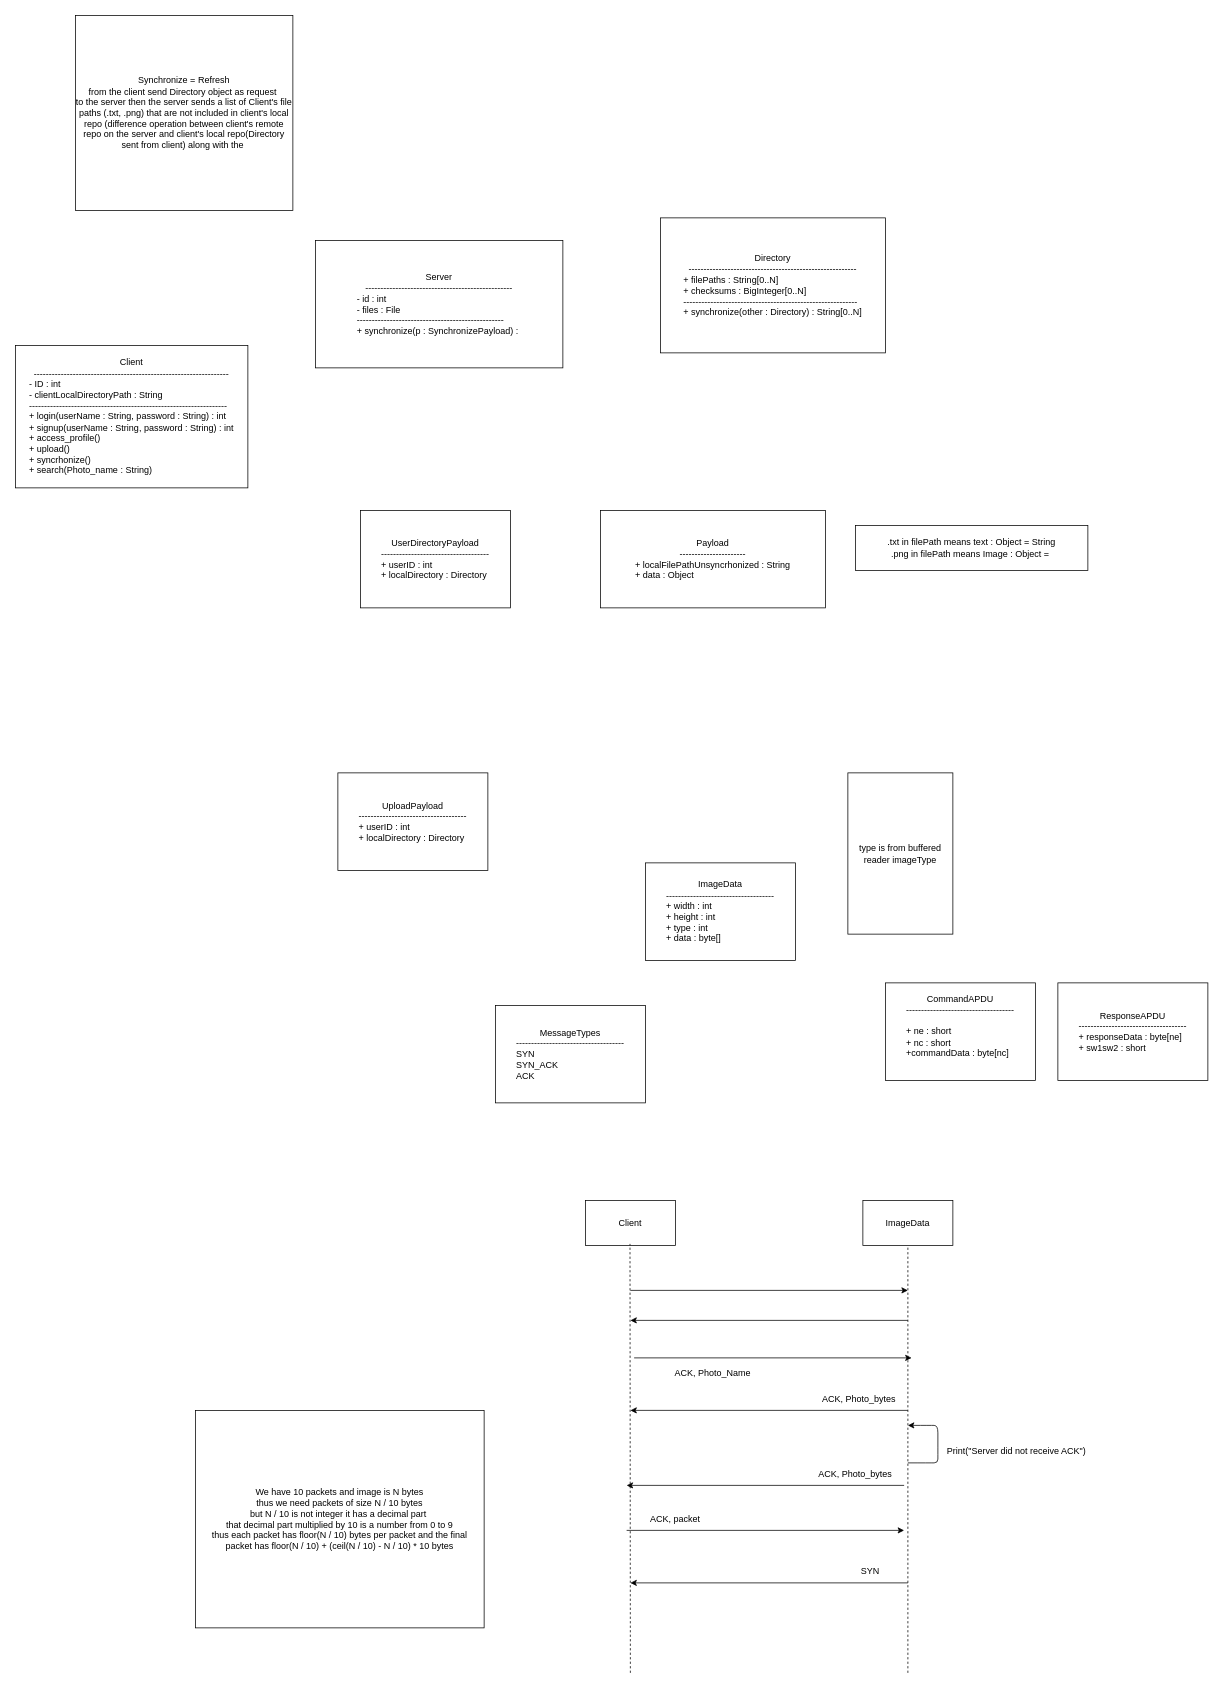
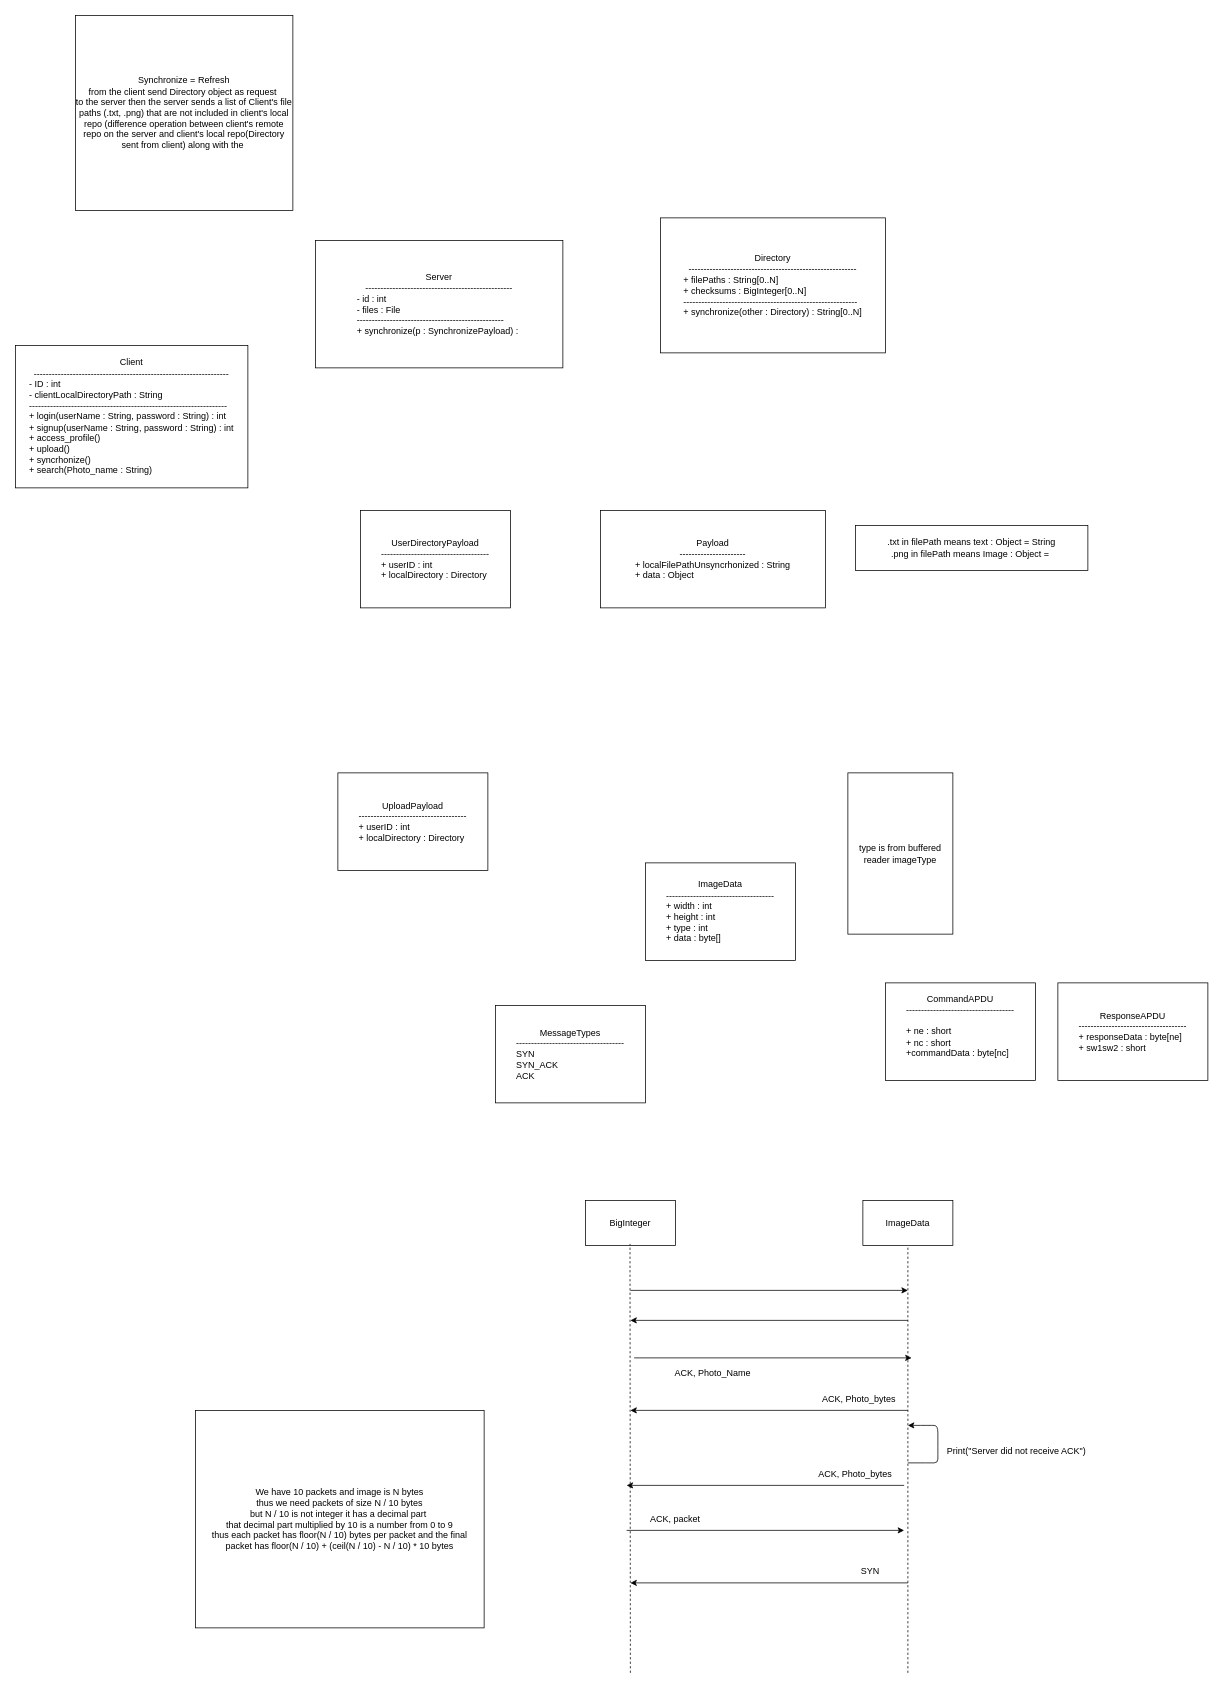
node "Client": label "Client" -> "BigInteger"
